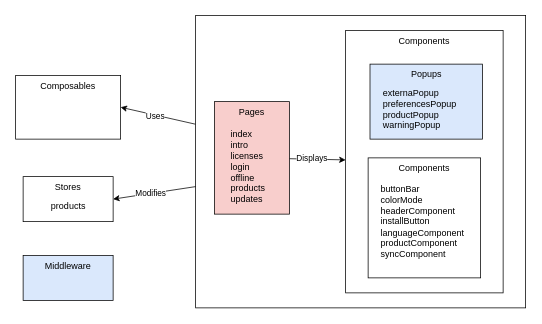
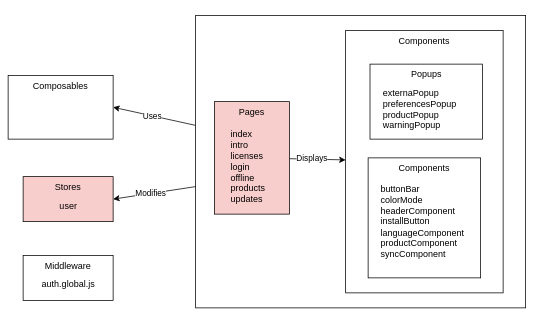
node "Popups": fillcolor #dae8fc -> #ffffff
node "Composables": moved (68, 107) -> (60, 107)
node "Stores": fillcolor #ffffff -> #f8cecc
node "products": label "products" -> "user"
node "Middleware": fillcolor #dae8fc -> #ffffff
node "auth.global.js": added
